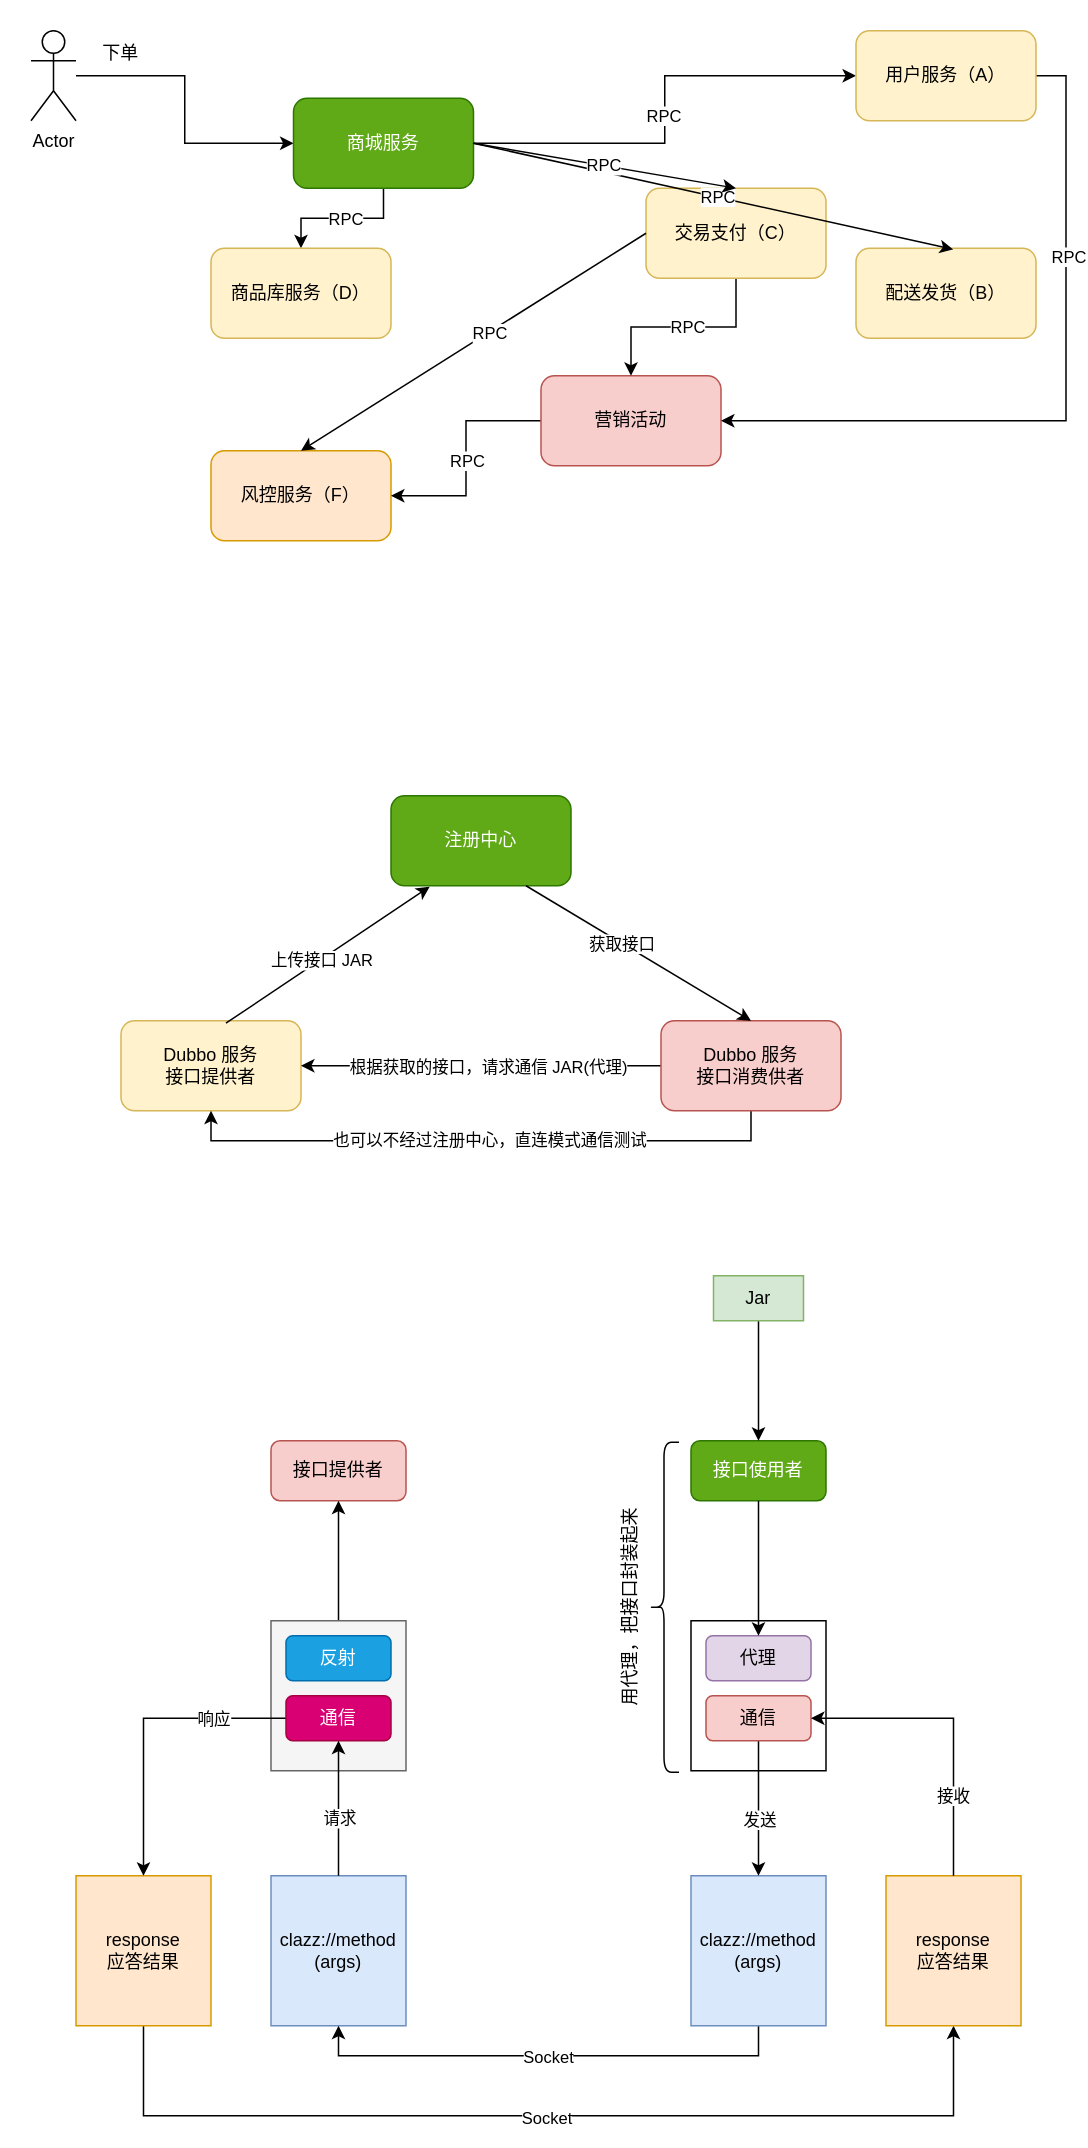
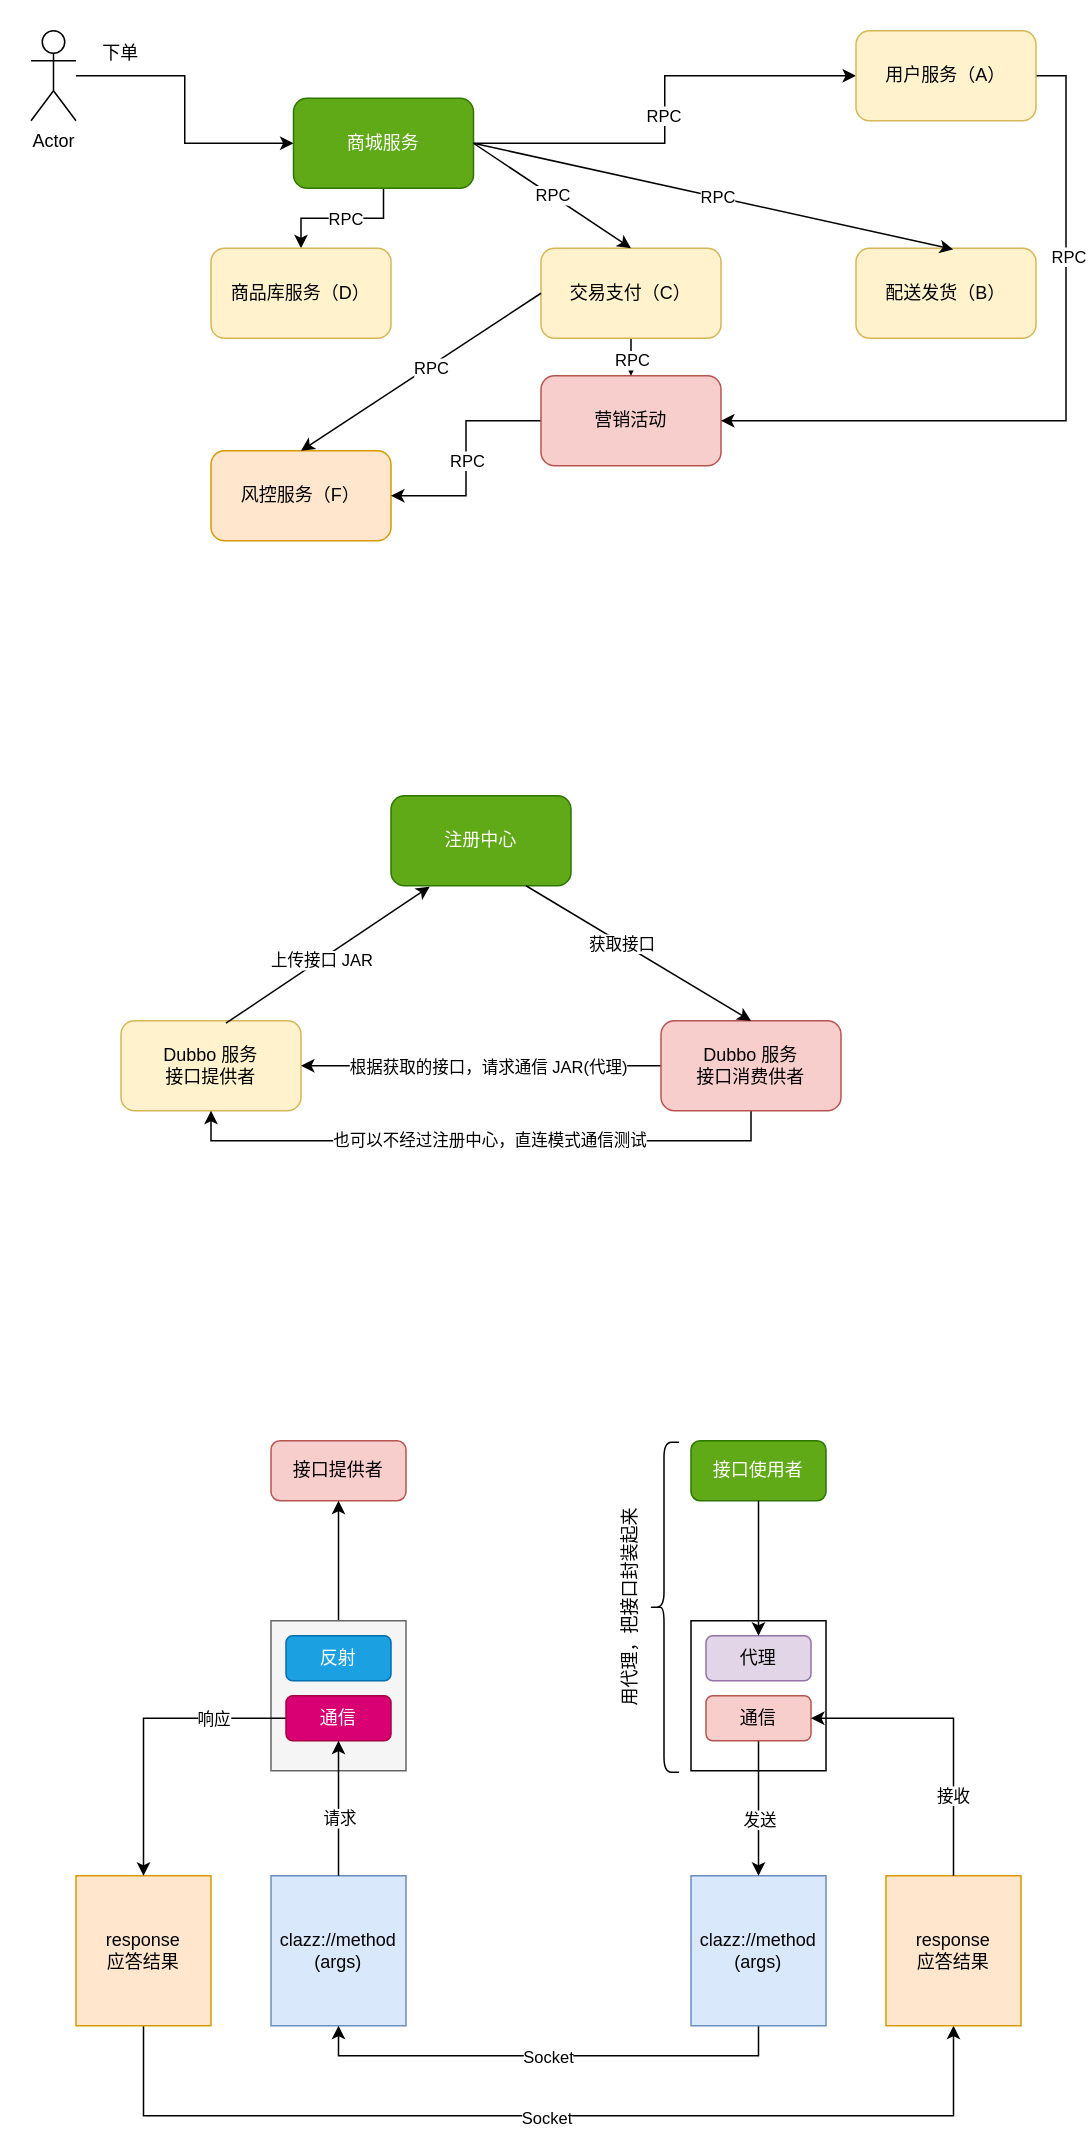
node "交易支付（C）": moved (736, 233) -> (631, 293)
node "Jar": removed
edge "Jar" -> "接口使用者": removed
